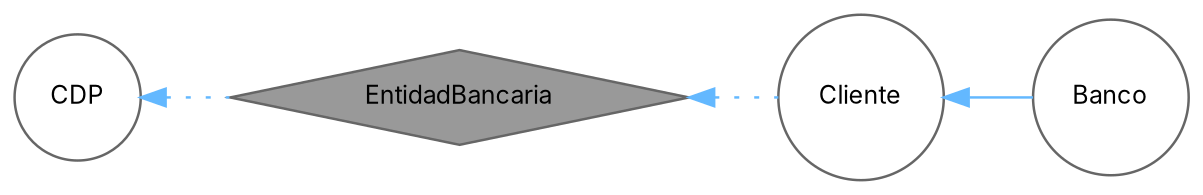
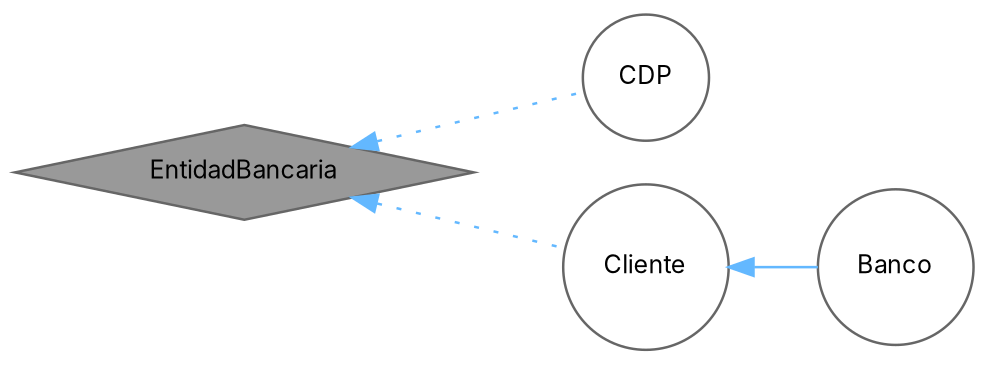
edge "EntidadBancaria" -> "CDP": reversed
